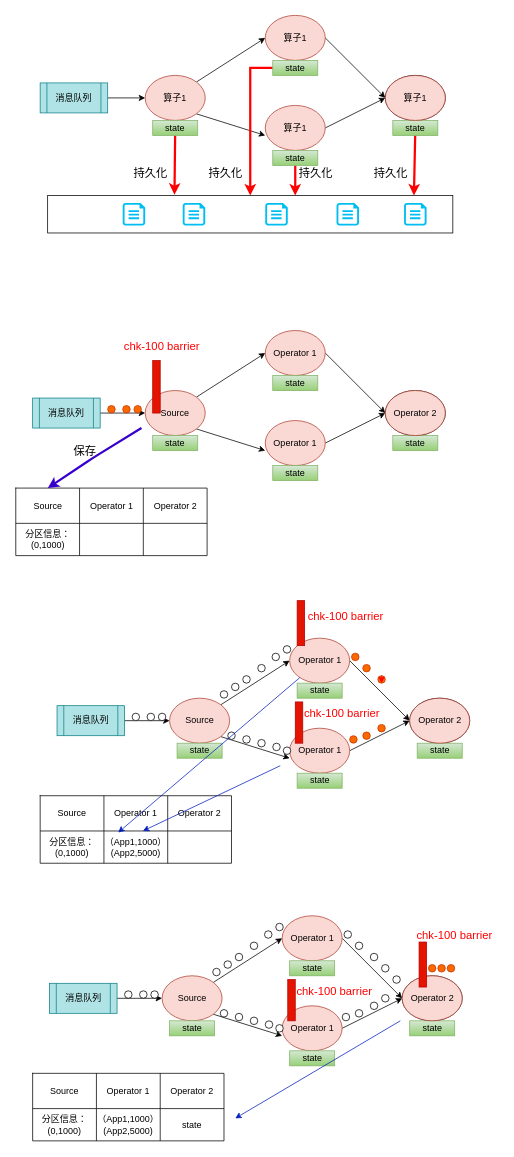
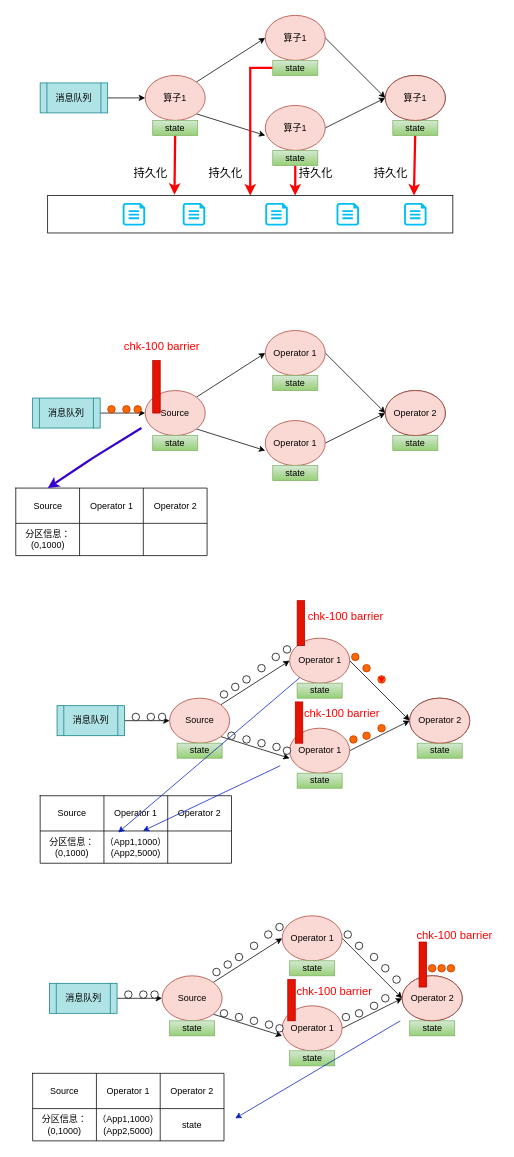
node "保存": removed
